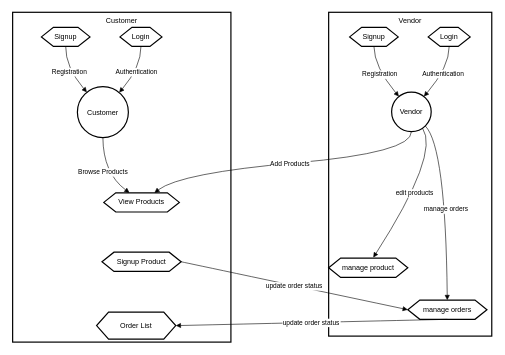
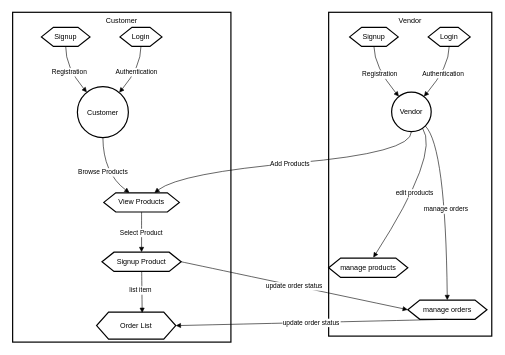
edge "View Products" -> "Signup Product": added, label "Select Product"
node "manage product": label "manage product" -> "manage products"
edge "Signup Product" -> "Order List": added, label "list item"
